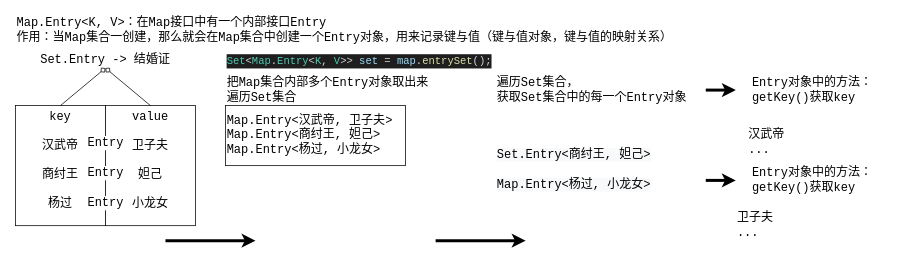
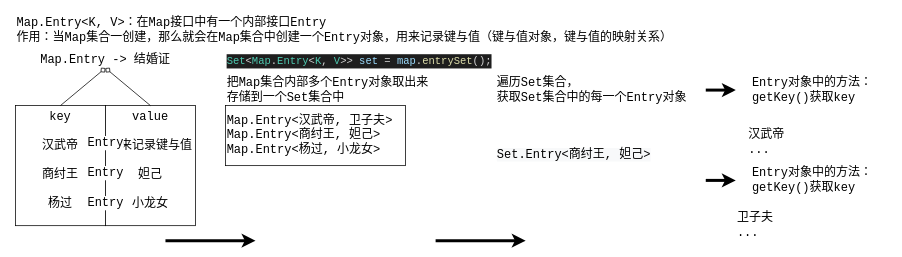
node "Set.Entry -> 结婚证": label "Set.Entry -> 结婚证" -> "Map.Entry -> 结婚证"
node "把Map集合内部多个Entry对象取出来 遍历Set集合": label "把Map集合内部多个Entry对象取出来 遍历Set集合" -> "把Map集合内部多个Entry对象取出来 存储到一个Set集合中"
node "value 卫子夫 妲己 小龙女": label "value 卫子夫 妲己 小龙女" -> "value 用来记录键与值 妲己 小龙女"
node "Map.Entry<杨过, 小龙女>": removed
